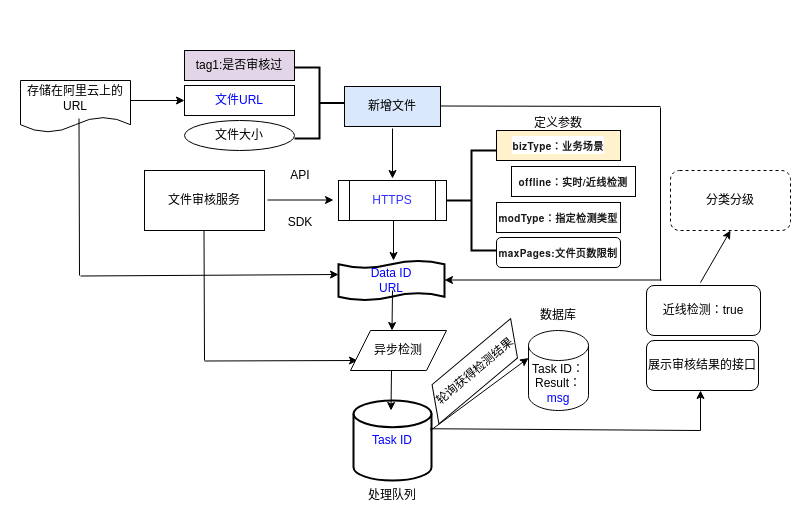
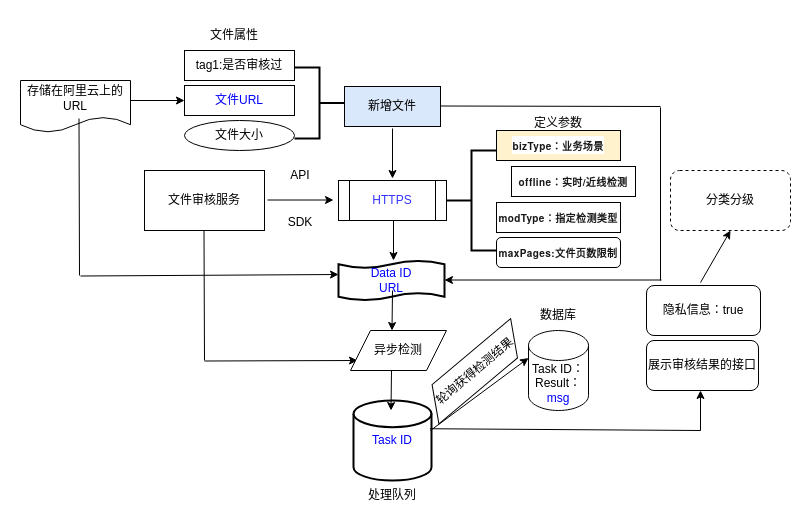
node "文件属性": added
node "tag1:是否审核过": fillcolor #e1d5e7 -> #ffffff
node "近线检测：true": label "近线检测：true" -> "隐私信息：true"
